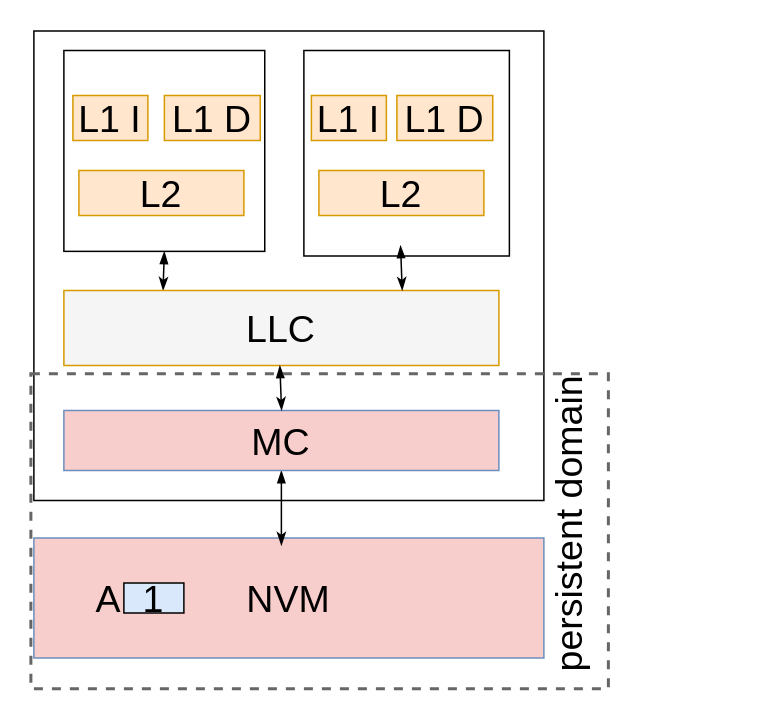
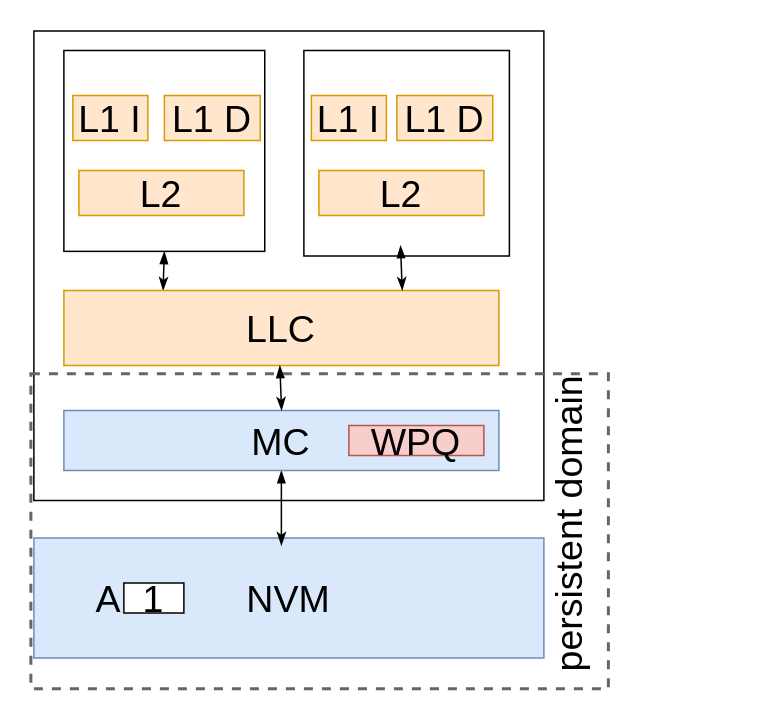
node "LLC": fillcolor #f5f5f5 -> #ffe6cc
node "MC": fillcolor #f8cecc -> #dae8fc
node "WPQ": added
node "1": fillcolor #dae8fc -> #ffffff
node "NVM": fillcolor #f8cecc -> #dae8fc
